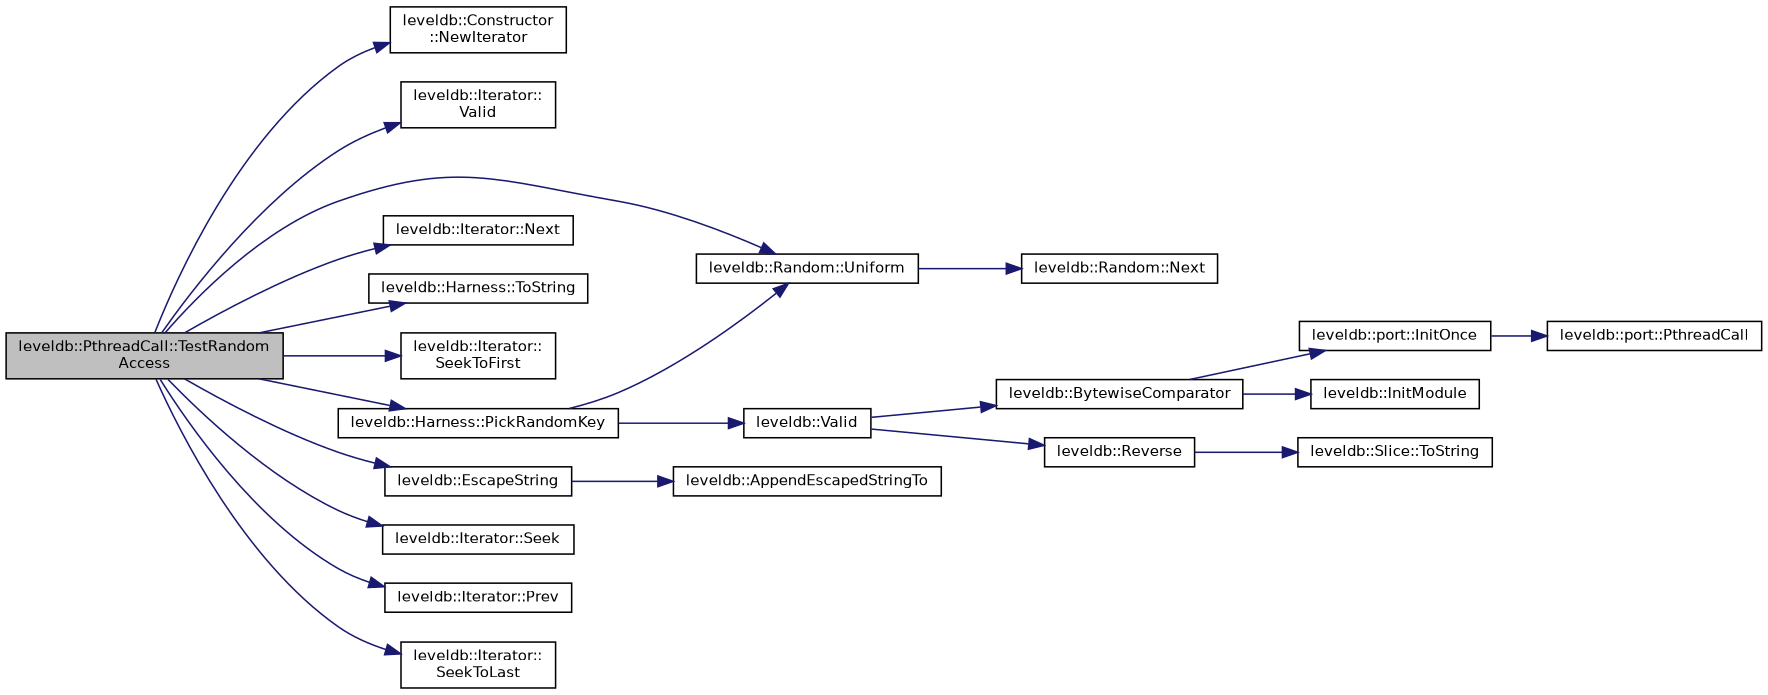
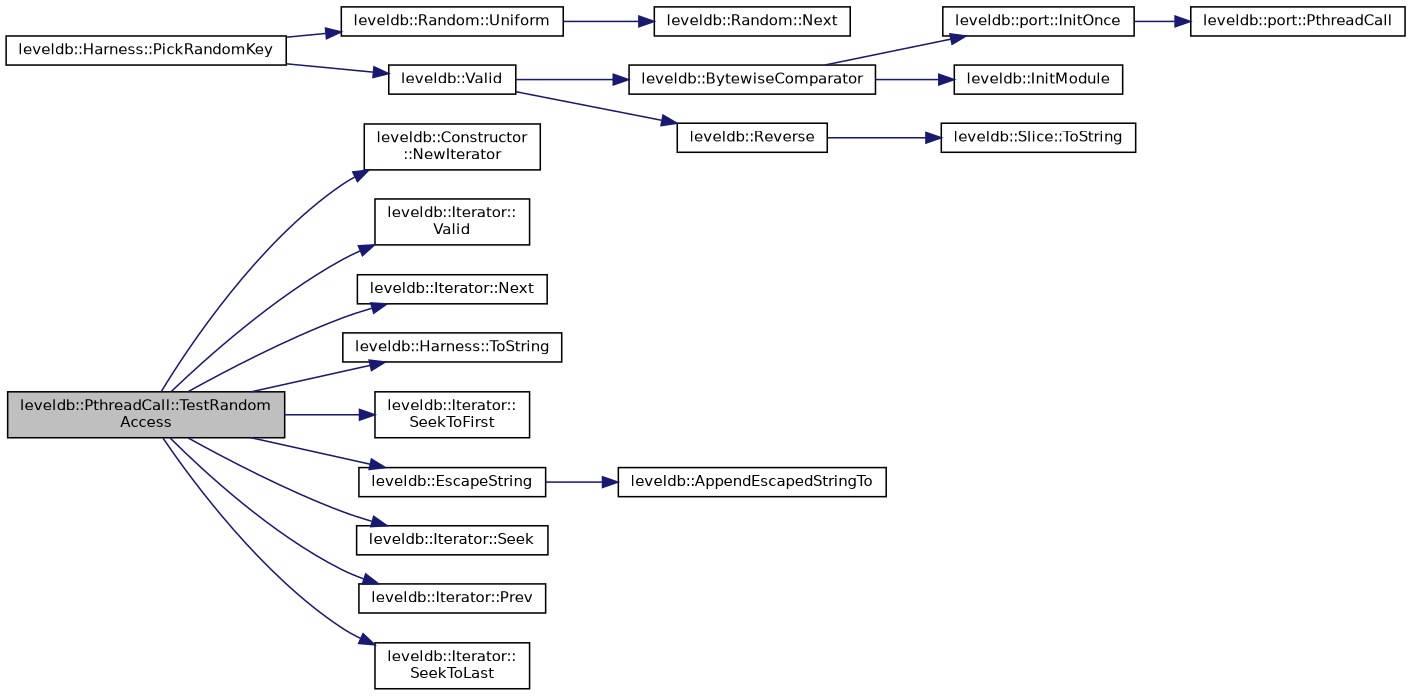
edge "leveldb::PthreadCall::TestRandom Access" -> "leveldb::Random::Uniform": removed
edge "leveldb::PthreadCall::TestRandom Access" -> "leveldb::Harness::PickRandomKey": removed
